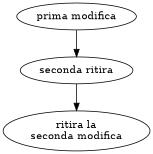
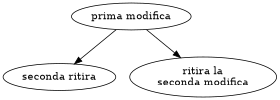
edge "seconda ritira" -> "ritira la seconda modifica": now "prima modifica" -> "ritira la seconda modifica"
